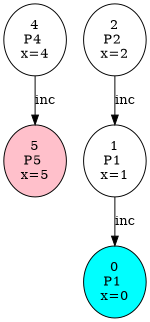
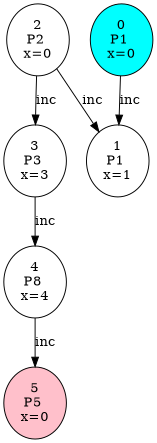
node "4 P4 x=4": label "4 P4 x=4" -> "4 P8 x=4"
node "2 P2 x=2": label "2 P2 x=2" -> "2 P2 x=0"
node "3 P3 x=3": added
node "5 P5 x=5": label "5 P5 x=5" -> "5 P5 x=0"
edge "1 P1 x=1" -> "0 P1 x=0": reversed
